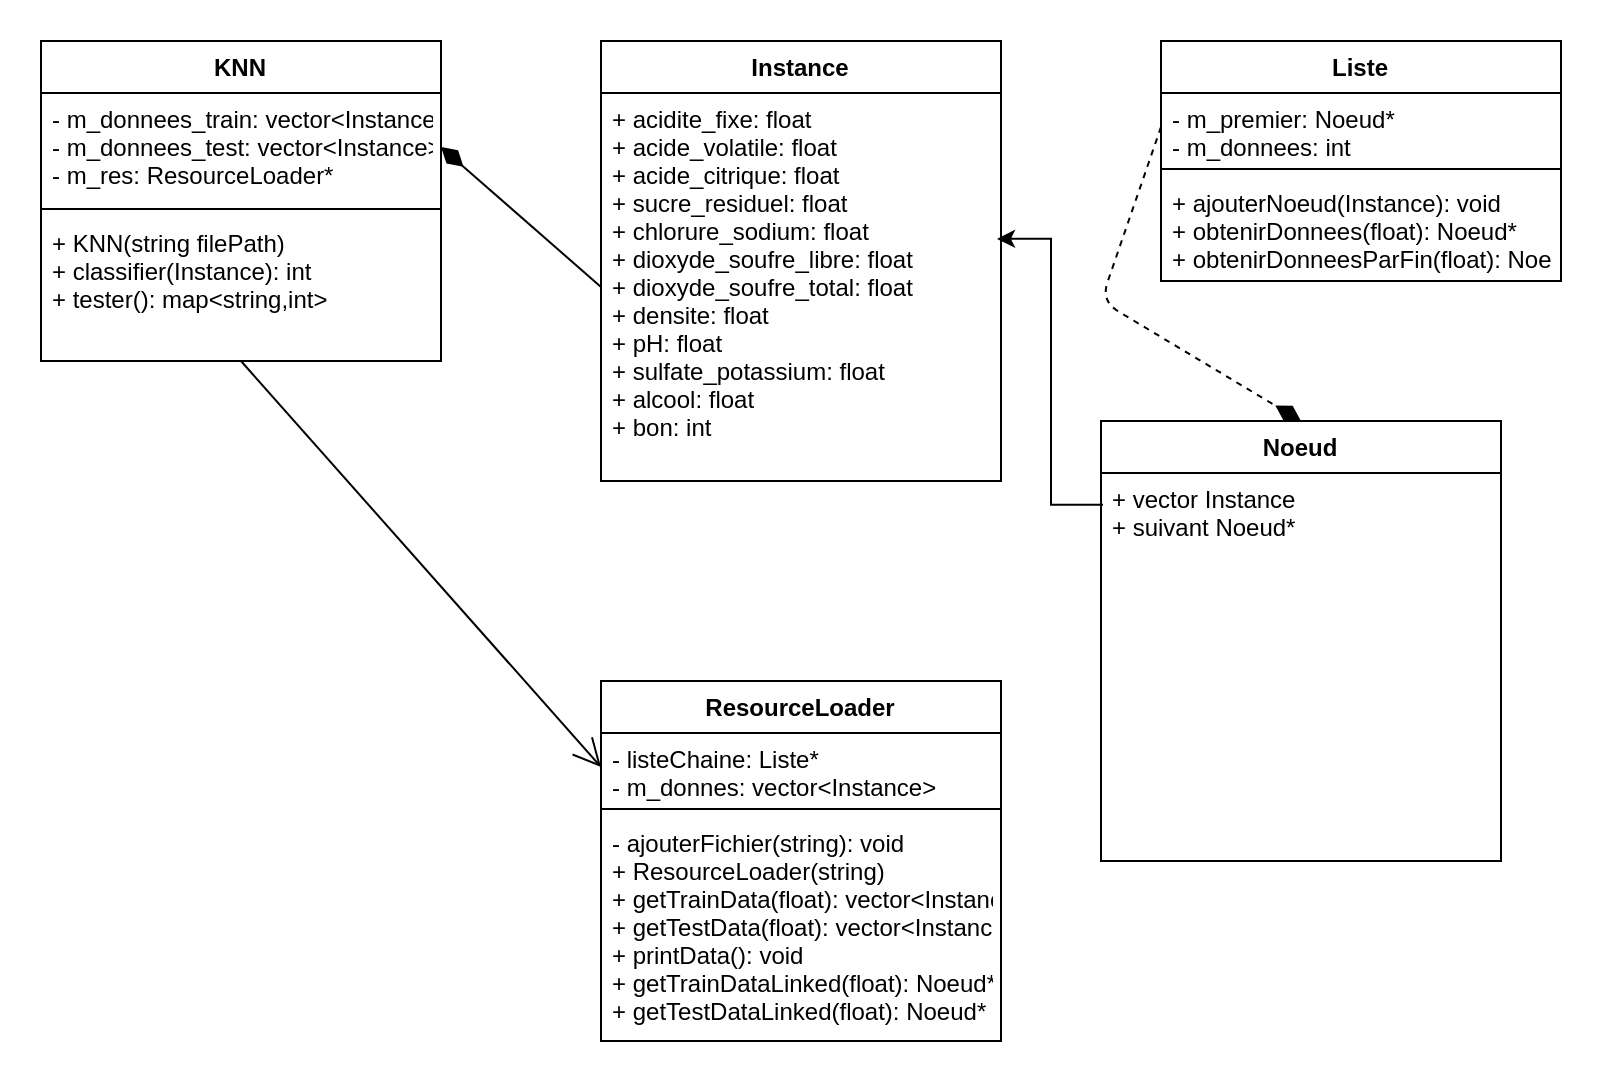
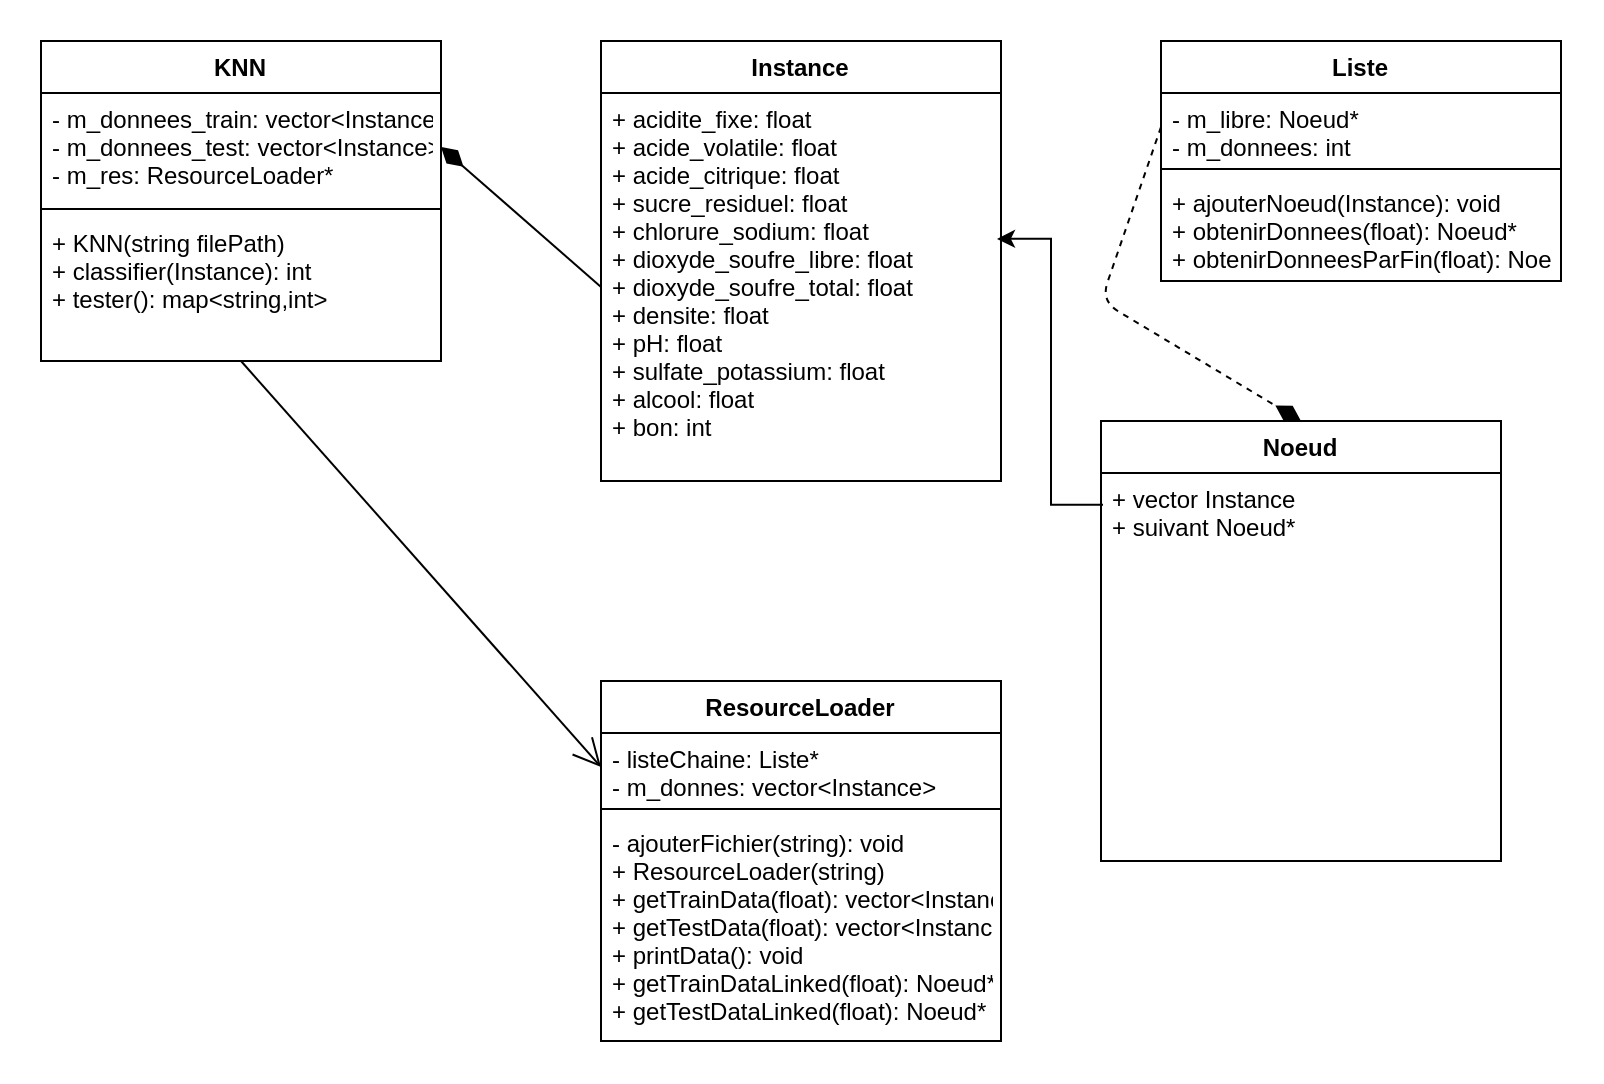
node "- m_premier: Noeud* - m_donnees: int": label "- m_premier: Noeud* - m_donnees: int" -> "- m_libre: Noeud* - m_donnees: int"
